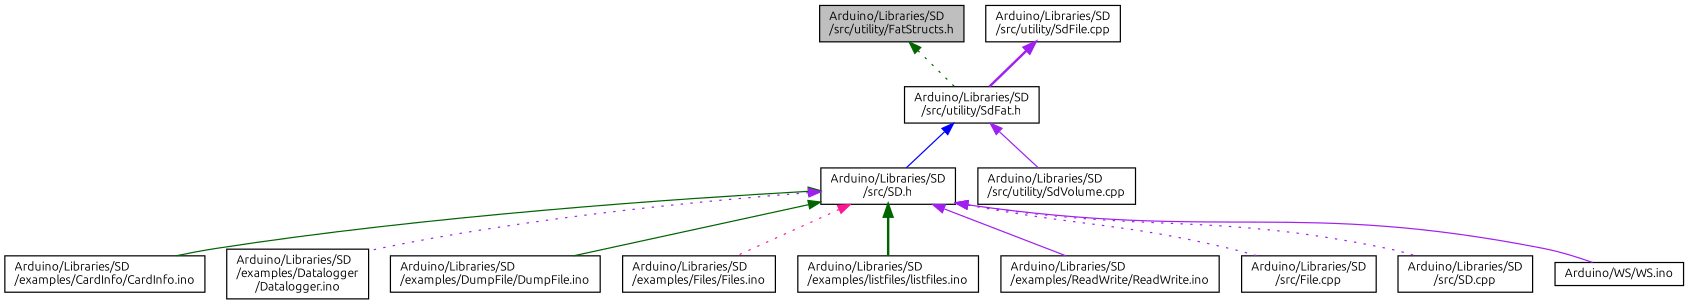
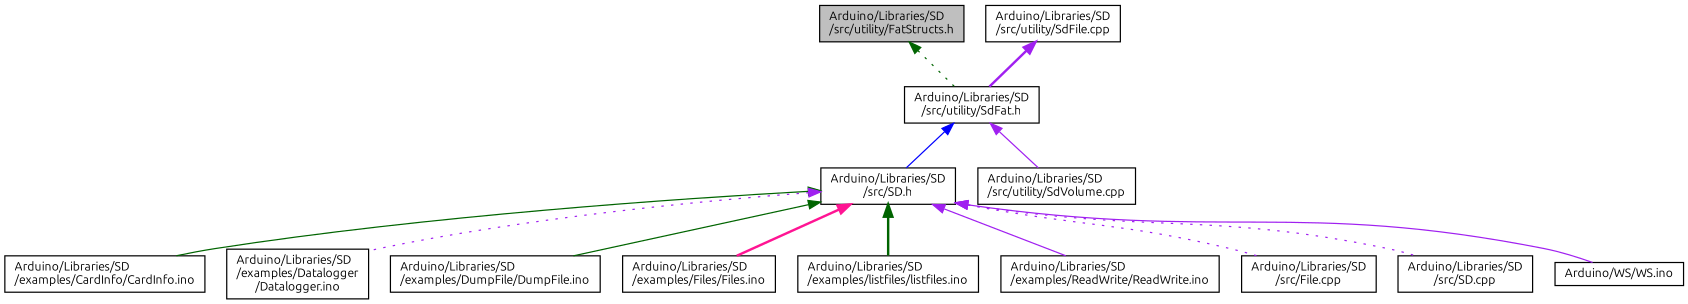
edge "Arduino/Libraries/SD /examples/Files/Files.ino" -> "Arduino/Libraries/SD /src/SD.h": style dotted -> bold
